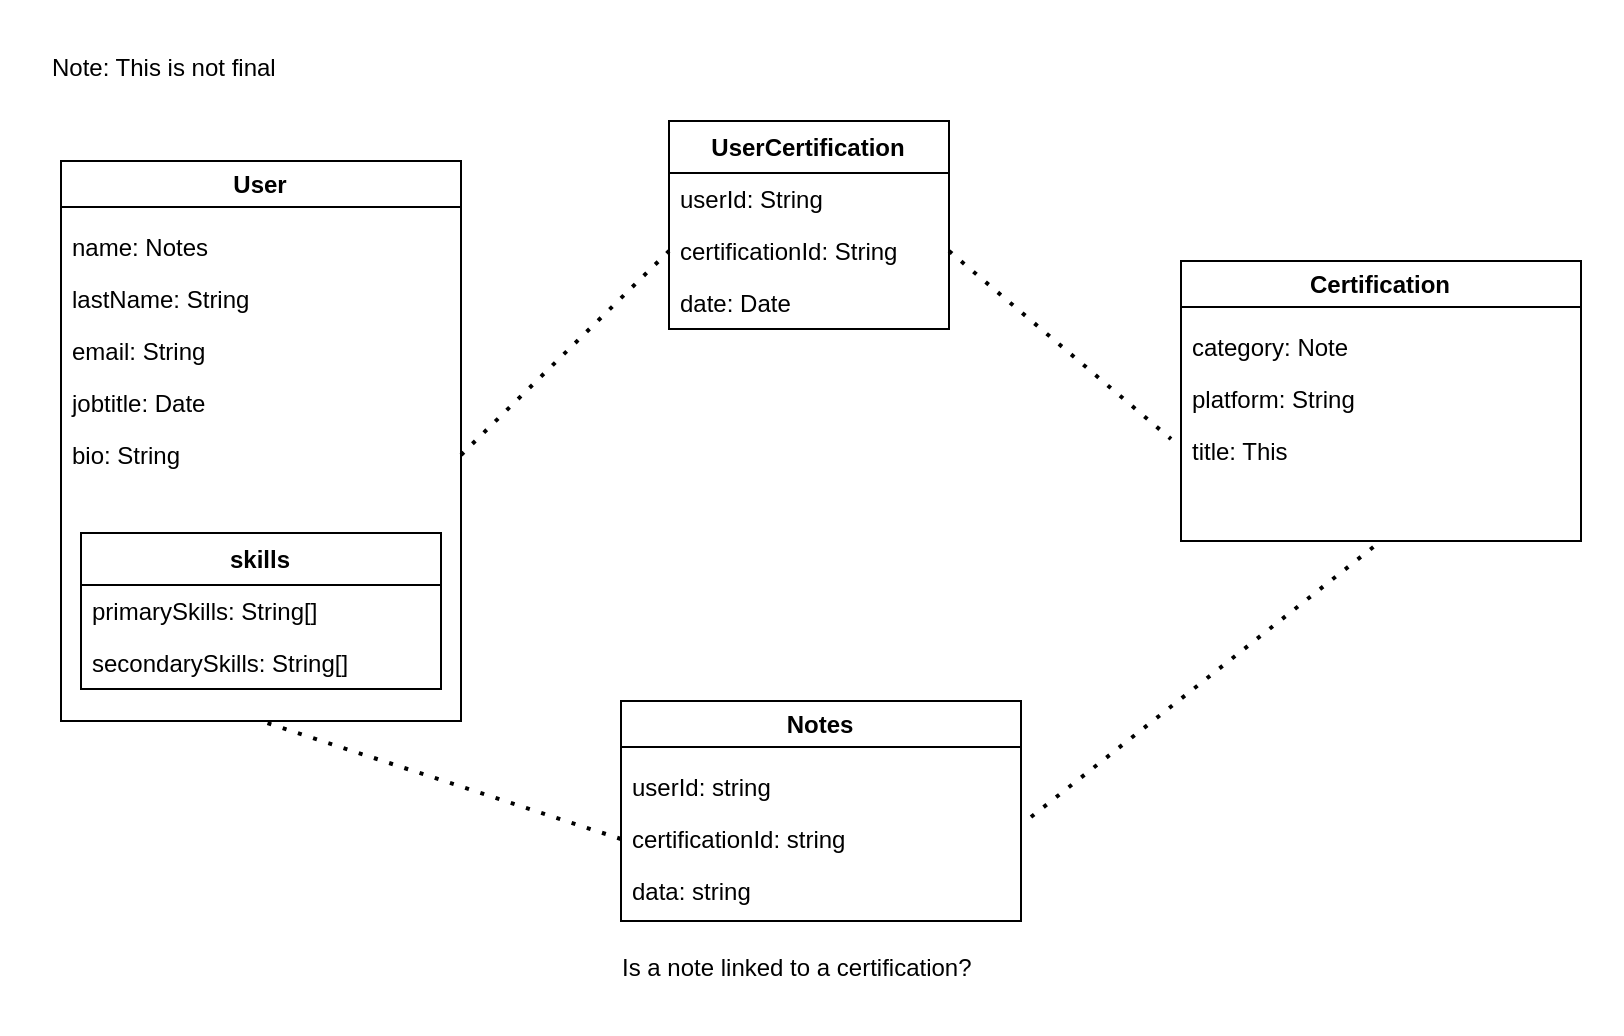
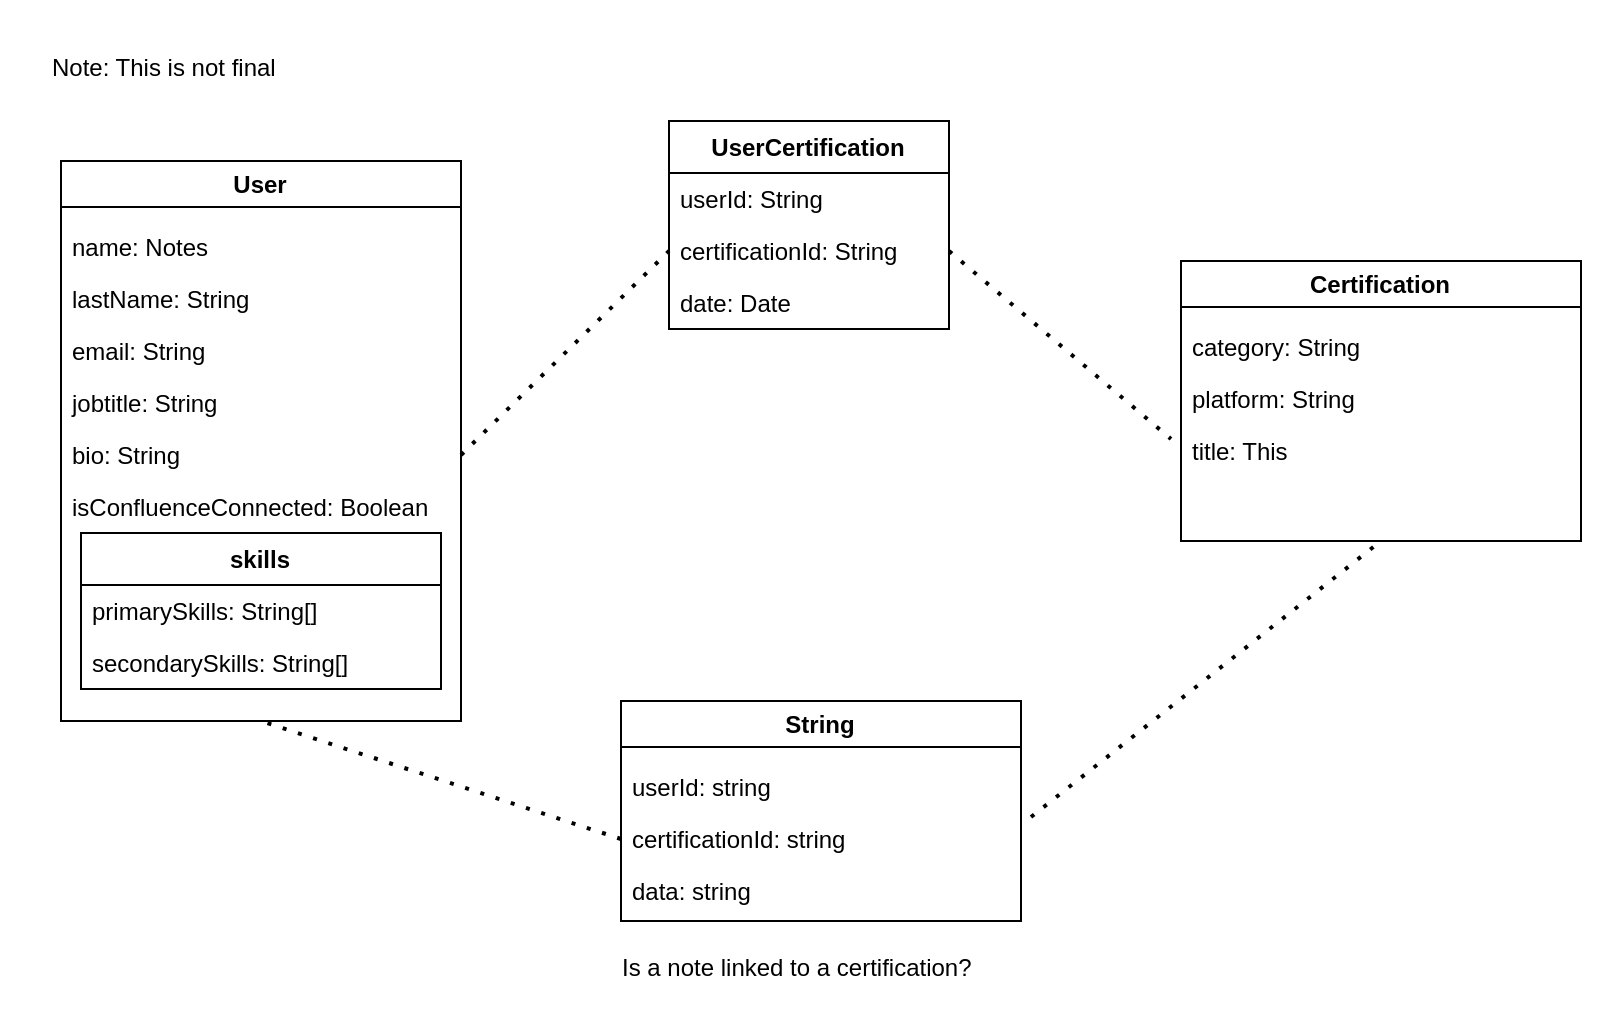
node "category: Note": label "category: Note" -> "category: String"
node "jobtitle: Date": label "jobtitle: Date" -> "jobtitle: String"
node "isConfluenceConnected: Boolean": added
node "Notes": label "Notes" -> "String"
